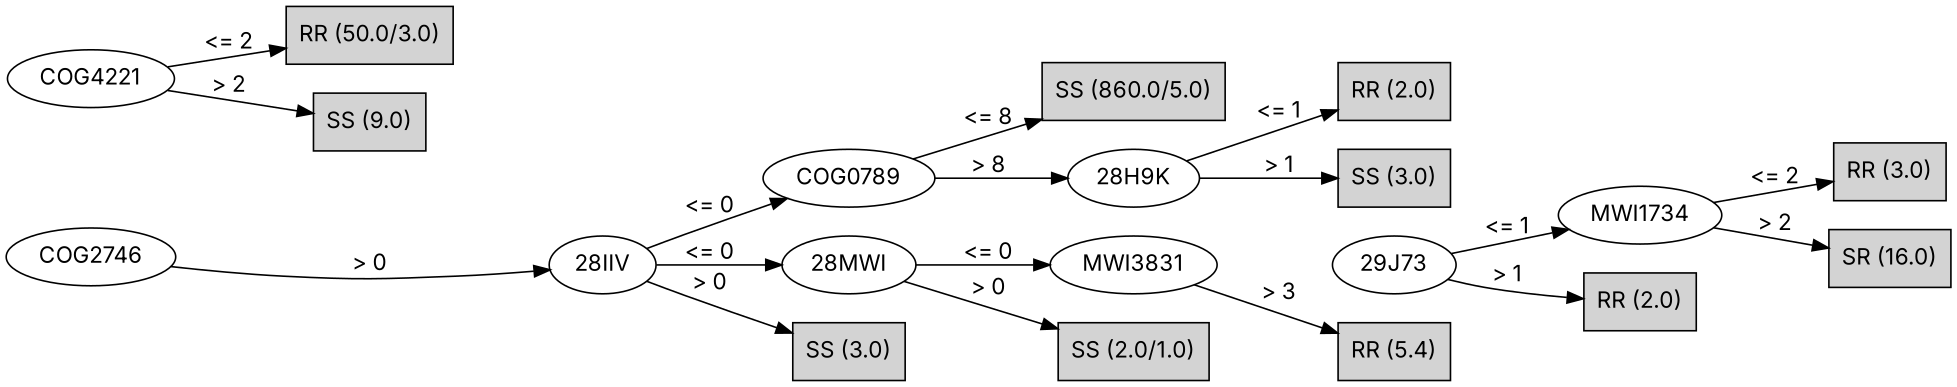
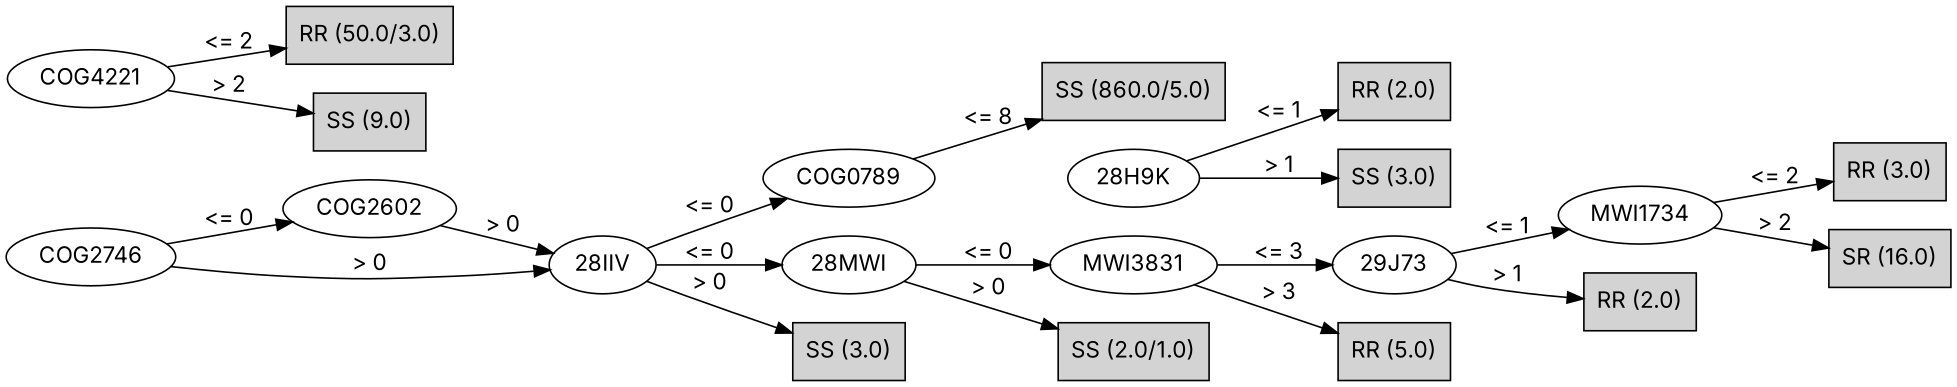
edge "COG0789" -> "28H9K": removed, label "> 8"
node "COG2602": added
edge "MWI3831" -> "29J73": added, label "<= 3"
node "RR (5.4)": label "RR (5.4)" -> "RR (5.0)"
